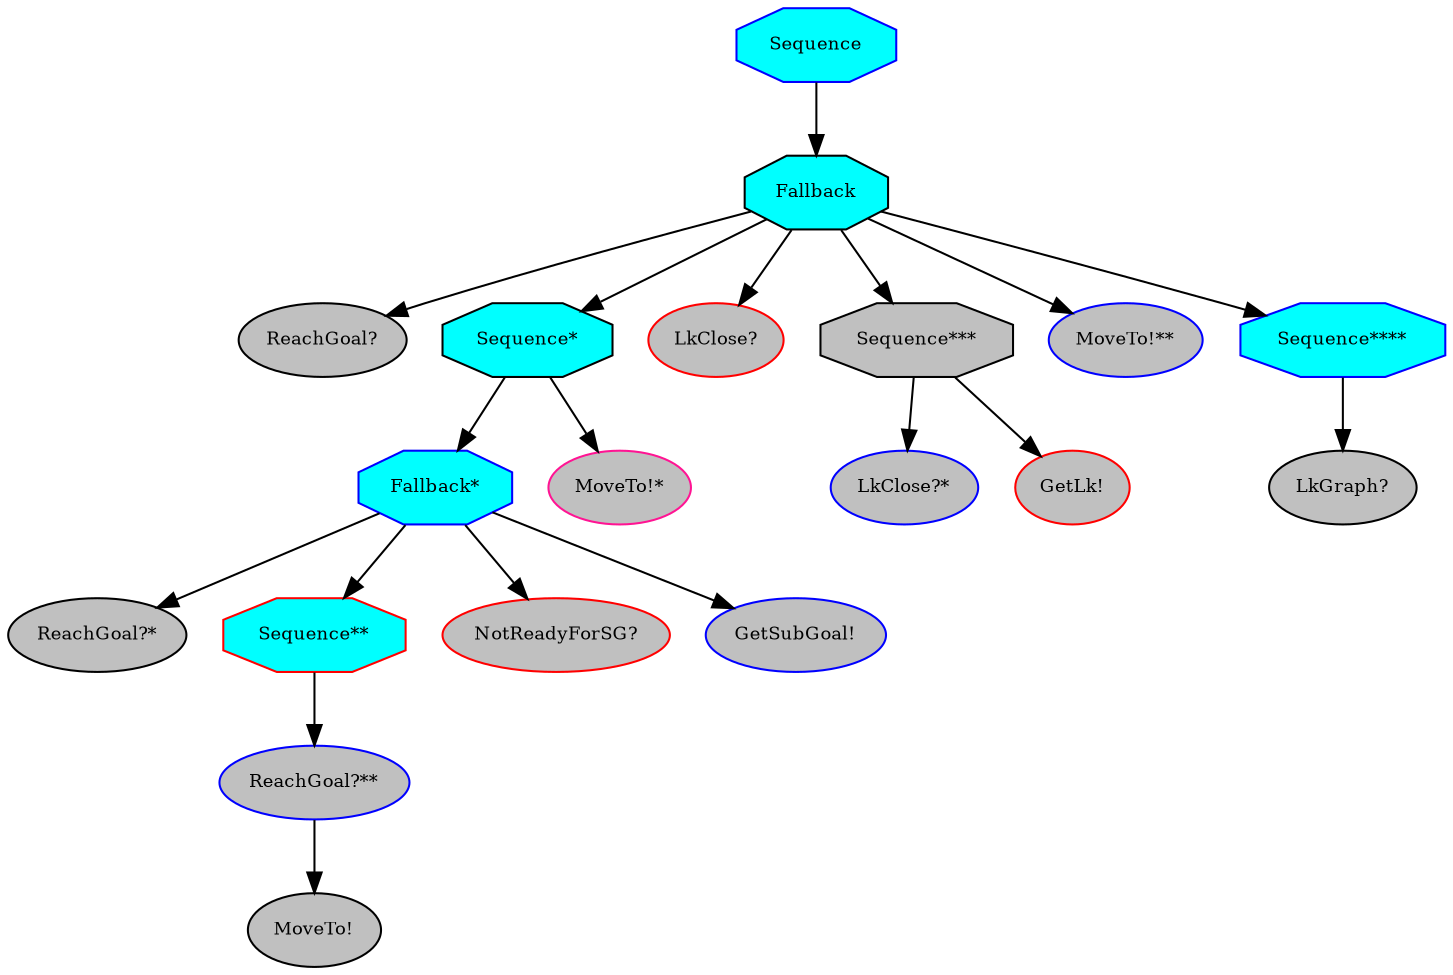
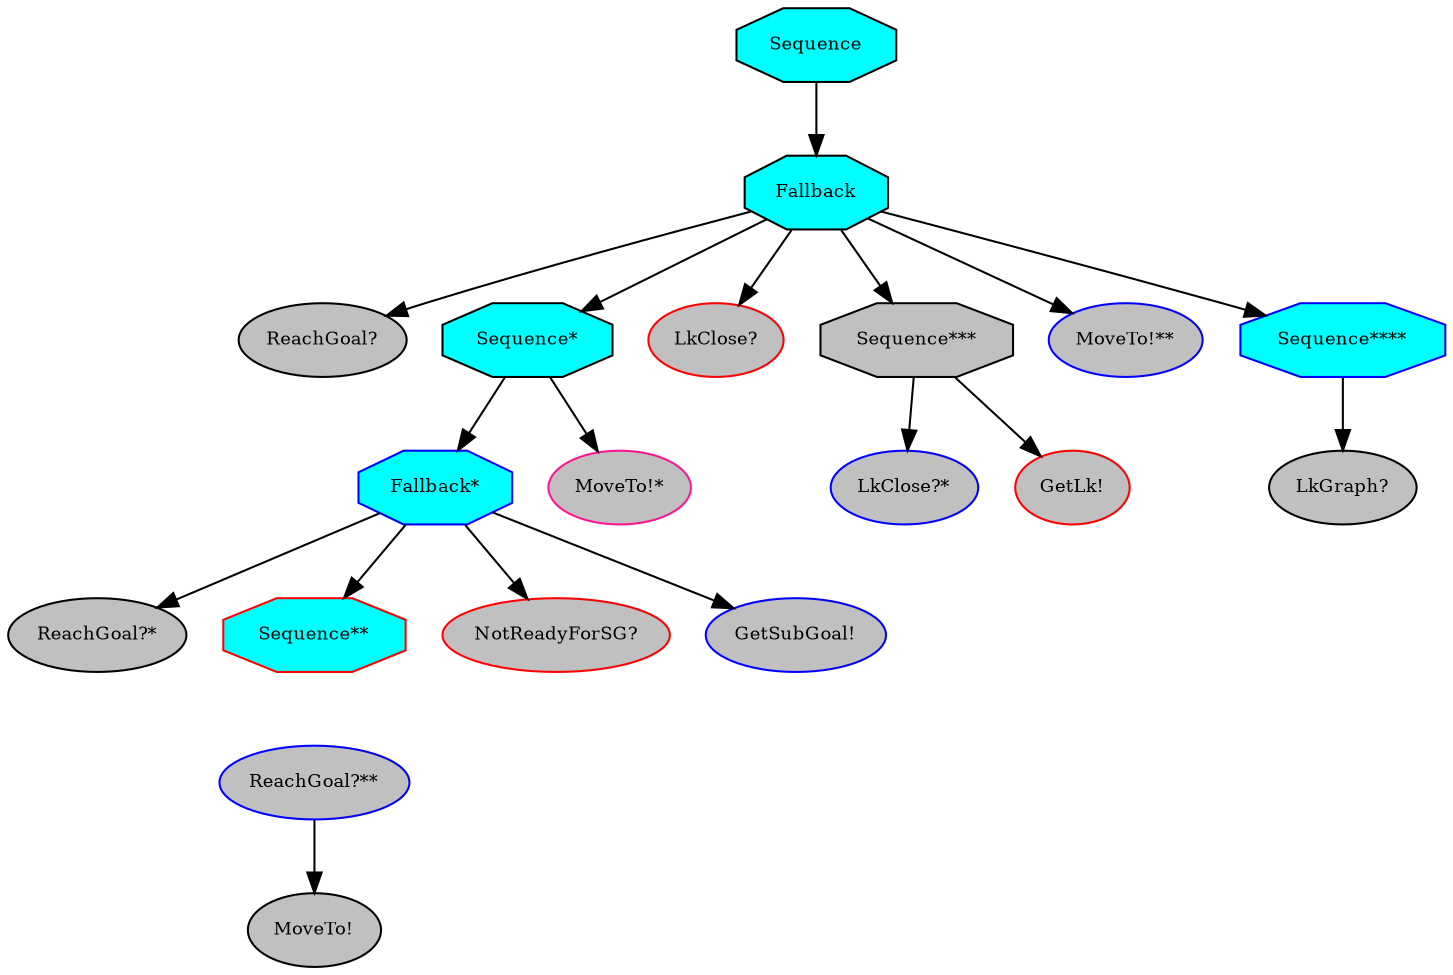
node "Sequence": color blue -> black
edge "Sequence**" -> "ReachGoal?**": removed
